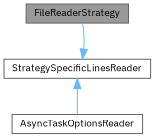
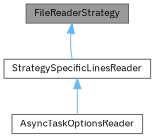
edge "FileReaderStrategy" -> "StrategySpecificLinesReader": reversed
